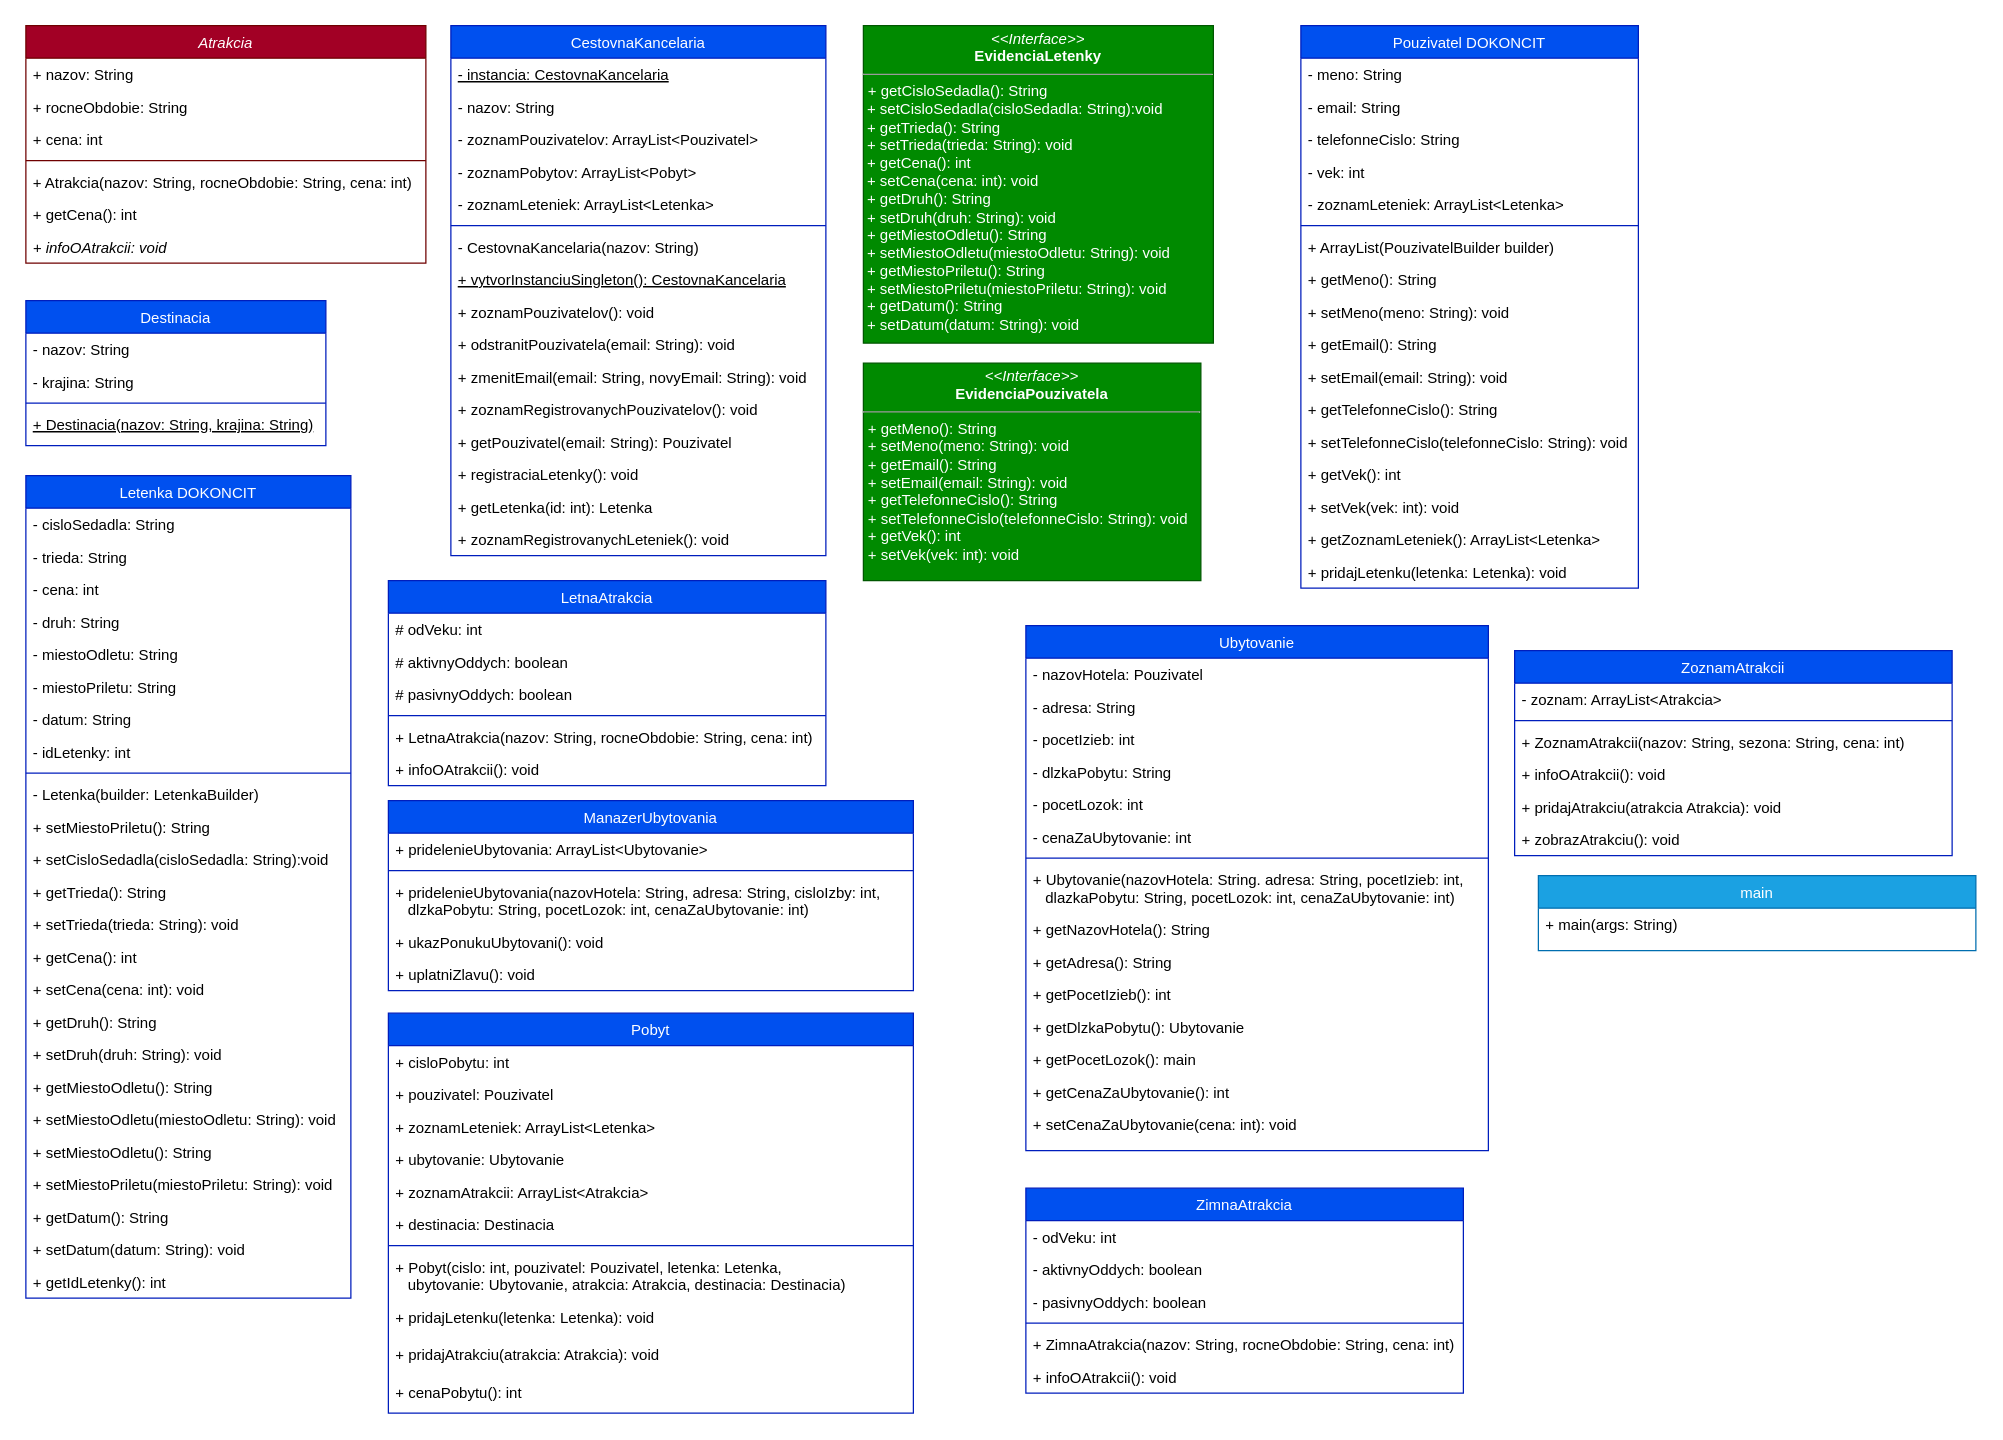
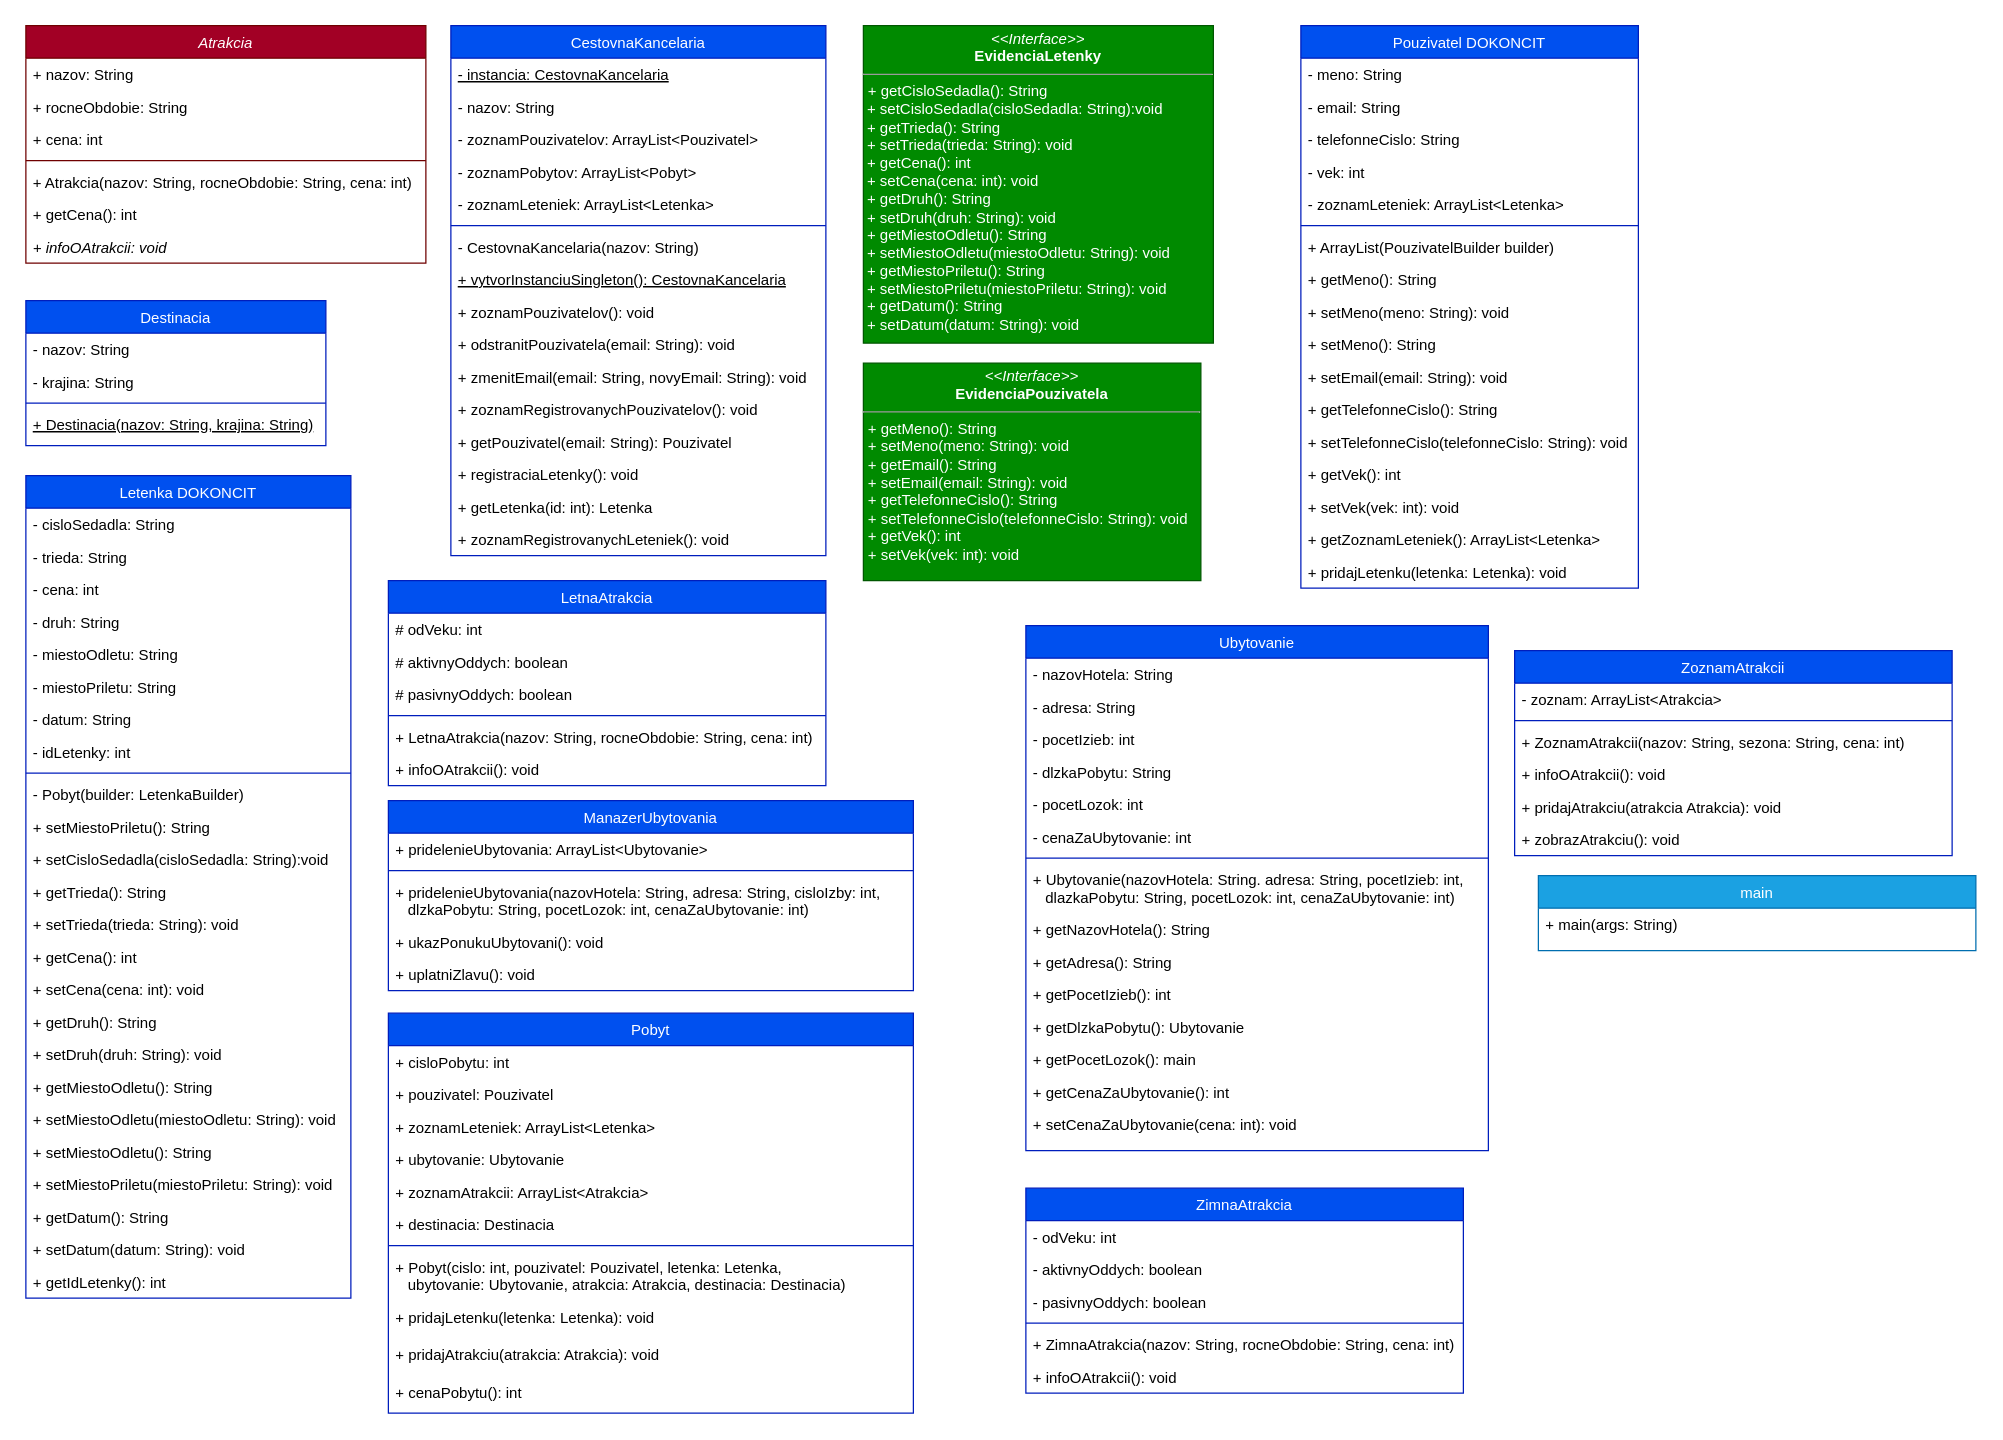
node "+ getEmail(): String": label "+ getEmail(): String" -> "+ setMeno(): String"
node "- nazovHotela: Pouzivatel": label "- nazovHotela: Pouzivatel" -> "- nazovHotela: String"
node "- Letenka(builder: LetenkaBuilder)": label "- Letenka(builder: LetenkaBuilder)" -> "- Pobyt(builder: LetenkaBuilder)"
